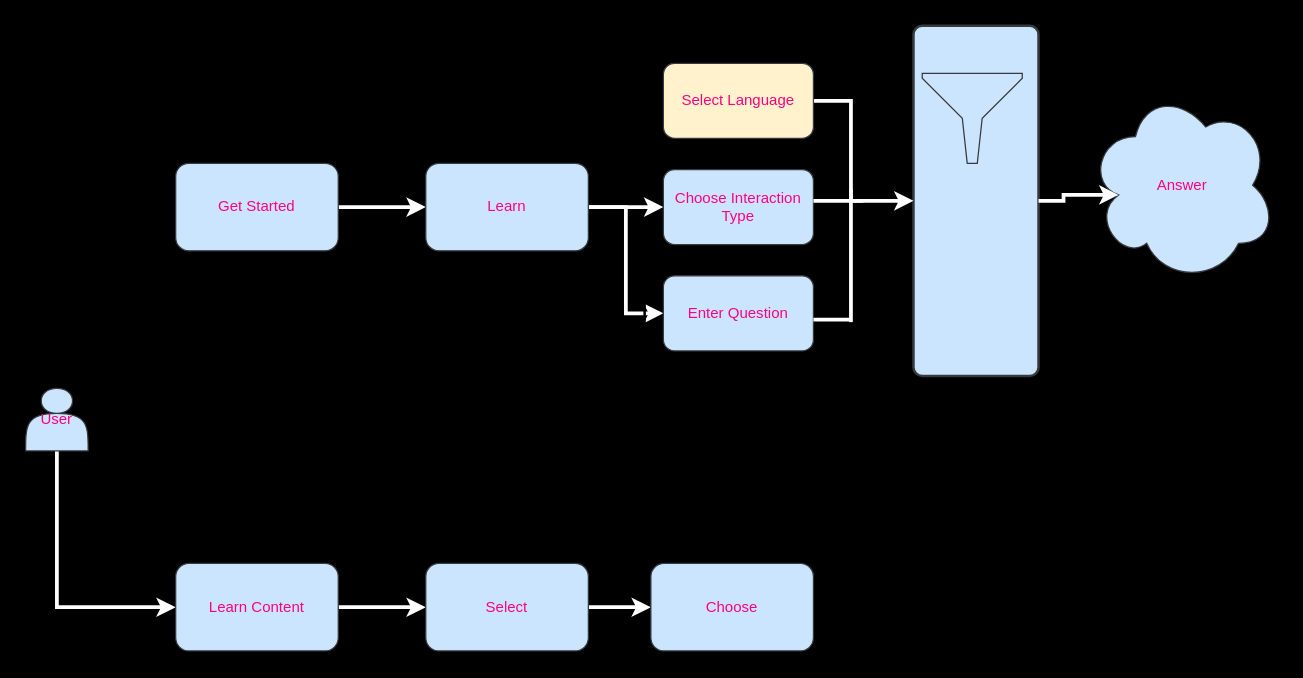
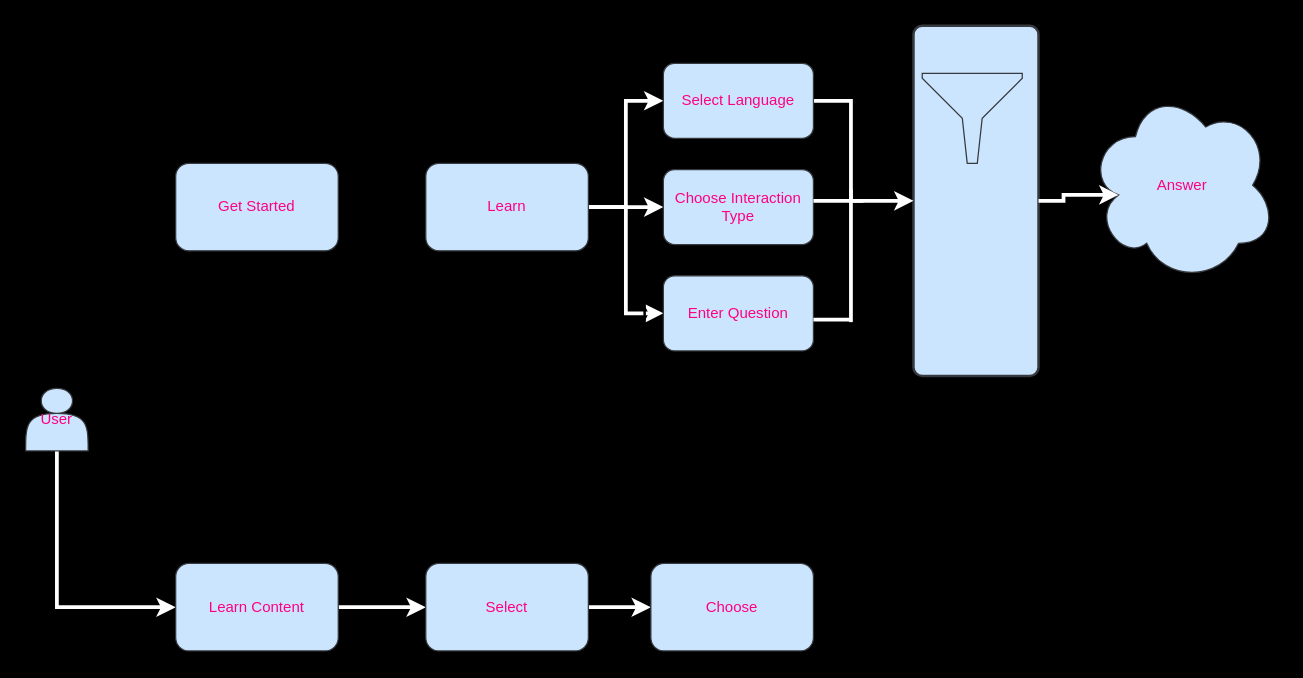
node "Select Language": fillcolor #fff2cc -> #cce5ff
edge "Learn" -> "Select Language": added
edge "Get Started" -> "Learn": removed
